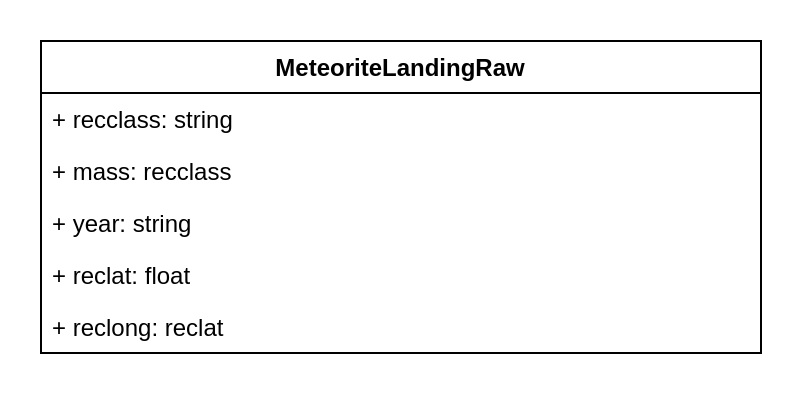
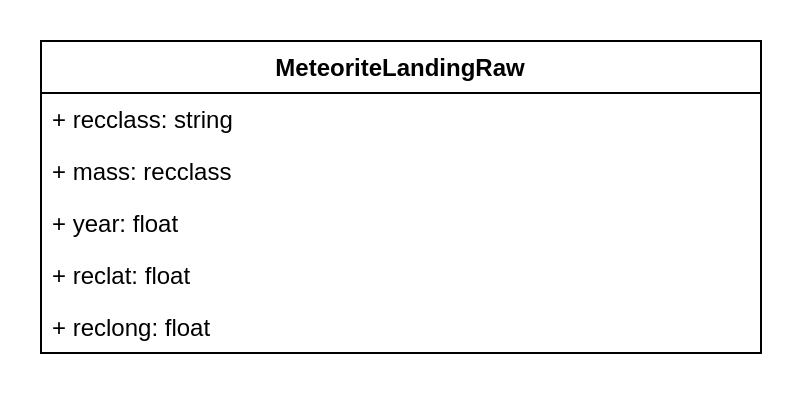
node "+ year: string": label "+ year: string" -> "+ year: float"
node "+ reclong: reclat": label "+ reclong: reclat" -> "+ reclong: float"
